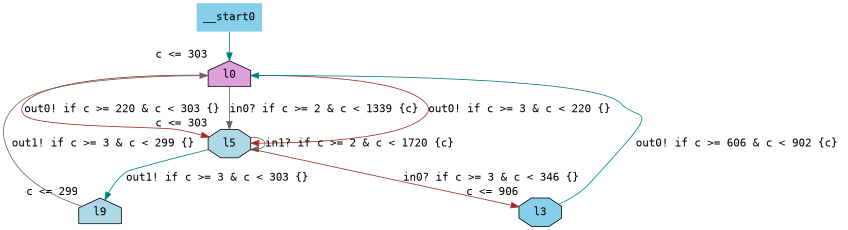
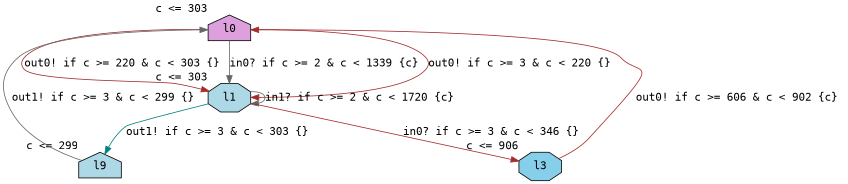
node "__start0": removed
edge "l3 c <= 906" -> "l0 c <= 303": color teal -> brown
node "l5 c <= 303": label "l5 c <= 303" -> "l1 c <= 303"
